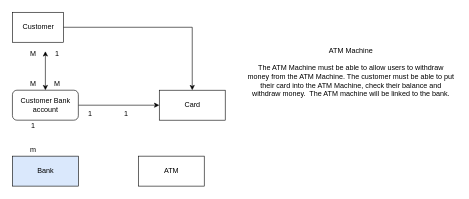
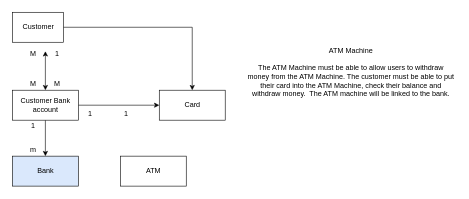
node "Customer Bank account": shape rounded rectangle -> rectangle
edge "Customer Bank account" -> "Bank": added
node "ATM": moved (171, 171) -> (153, 171)
